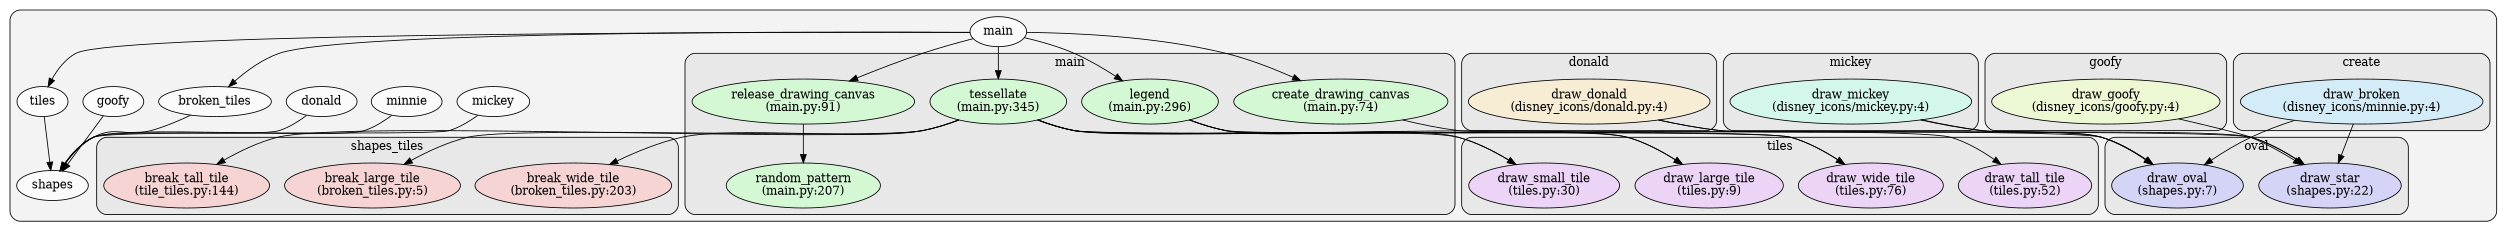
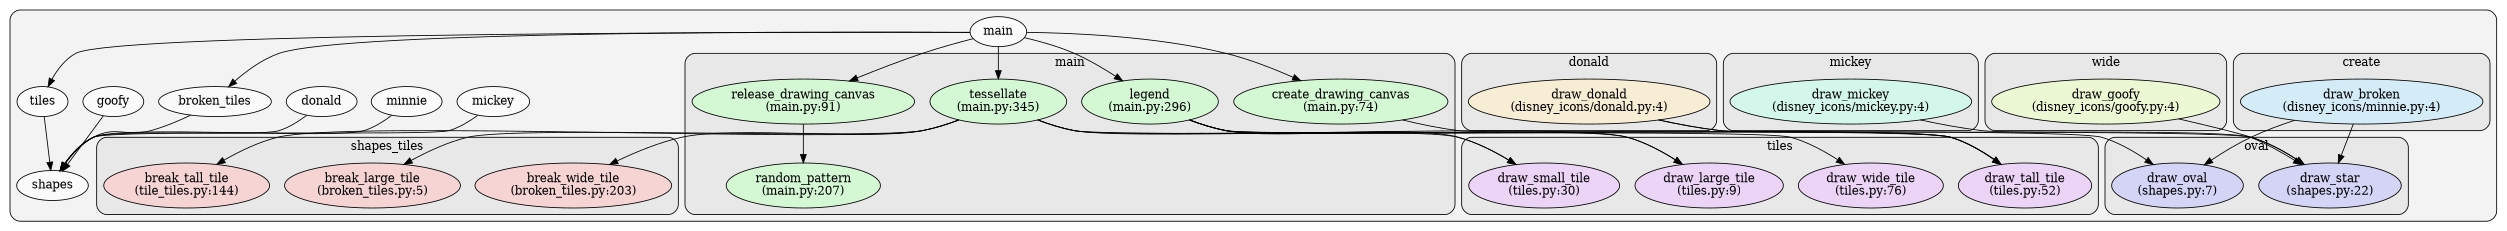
cluster "goofy": label "goofy" -> "wide"
edge "draw_donald (disney_icons/donald.py:4)" -> "draw_oval (shapes.py:7)": now "draw_donald (disney_icons/donald.py:4)" -> "draw_tall_tile (tiles.py:52)"
edge "legend (main.py:296)" -> "draw_tall_tile (tiles.py:52)": added
edge "draw_mickey (disney_icons/mickey.py:4)" -> "draw_oval (shapes.py:7)": removed
edge "tessellate (main.py:345)" -> "draw_wide_tile (tiles.py:76)": removed
